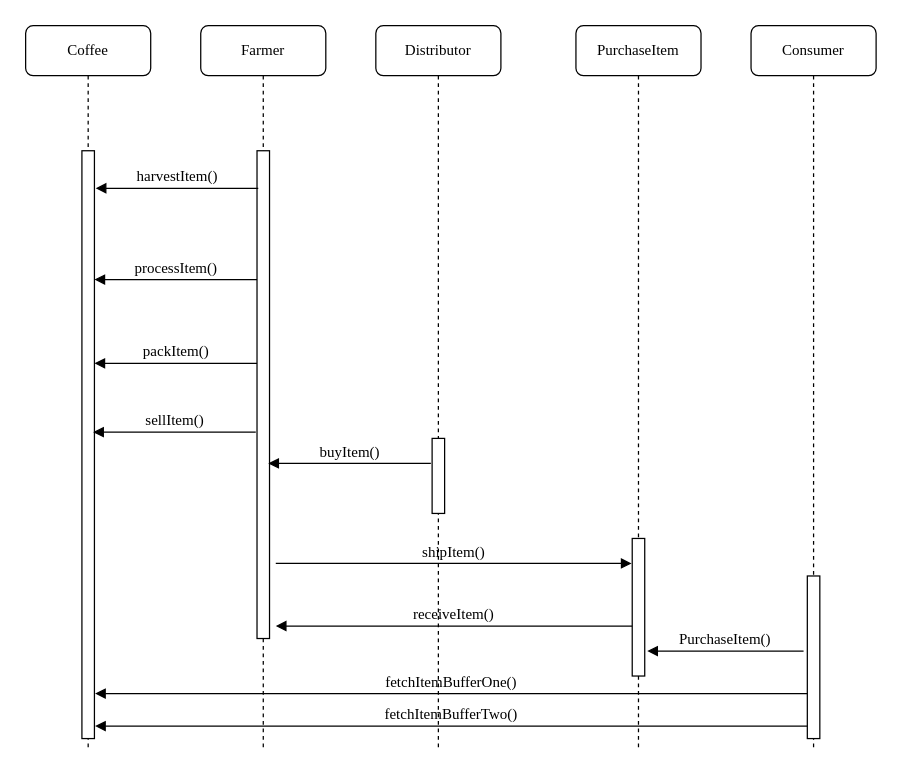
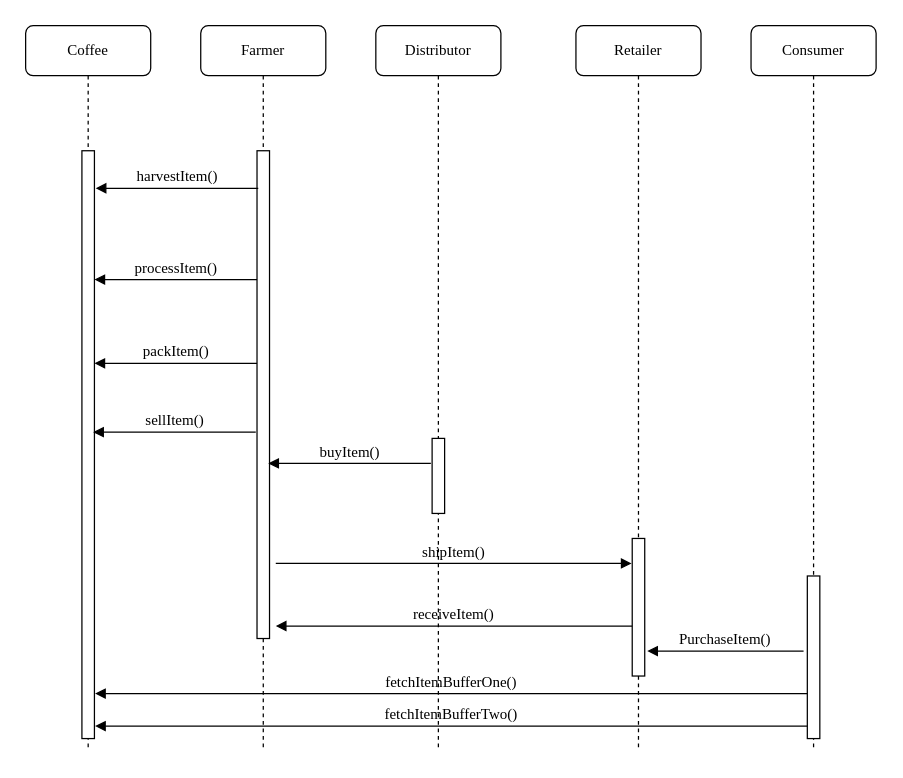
node "PurchaseItem": label "PurchaseItem" -> "Retailer"
